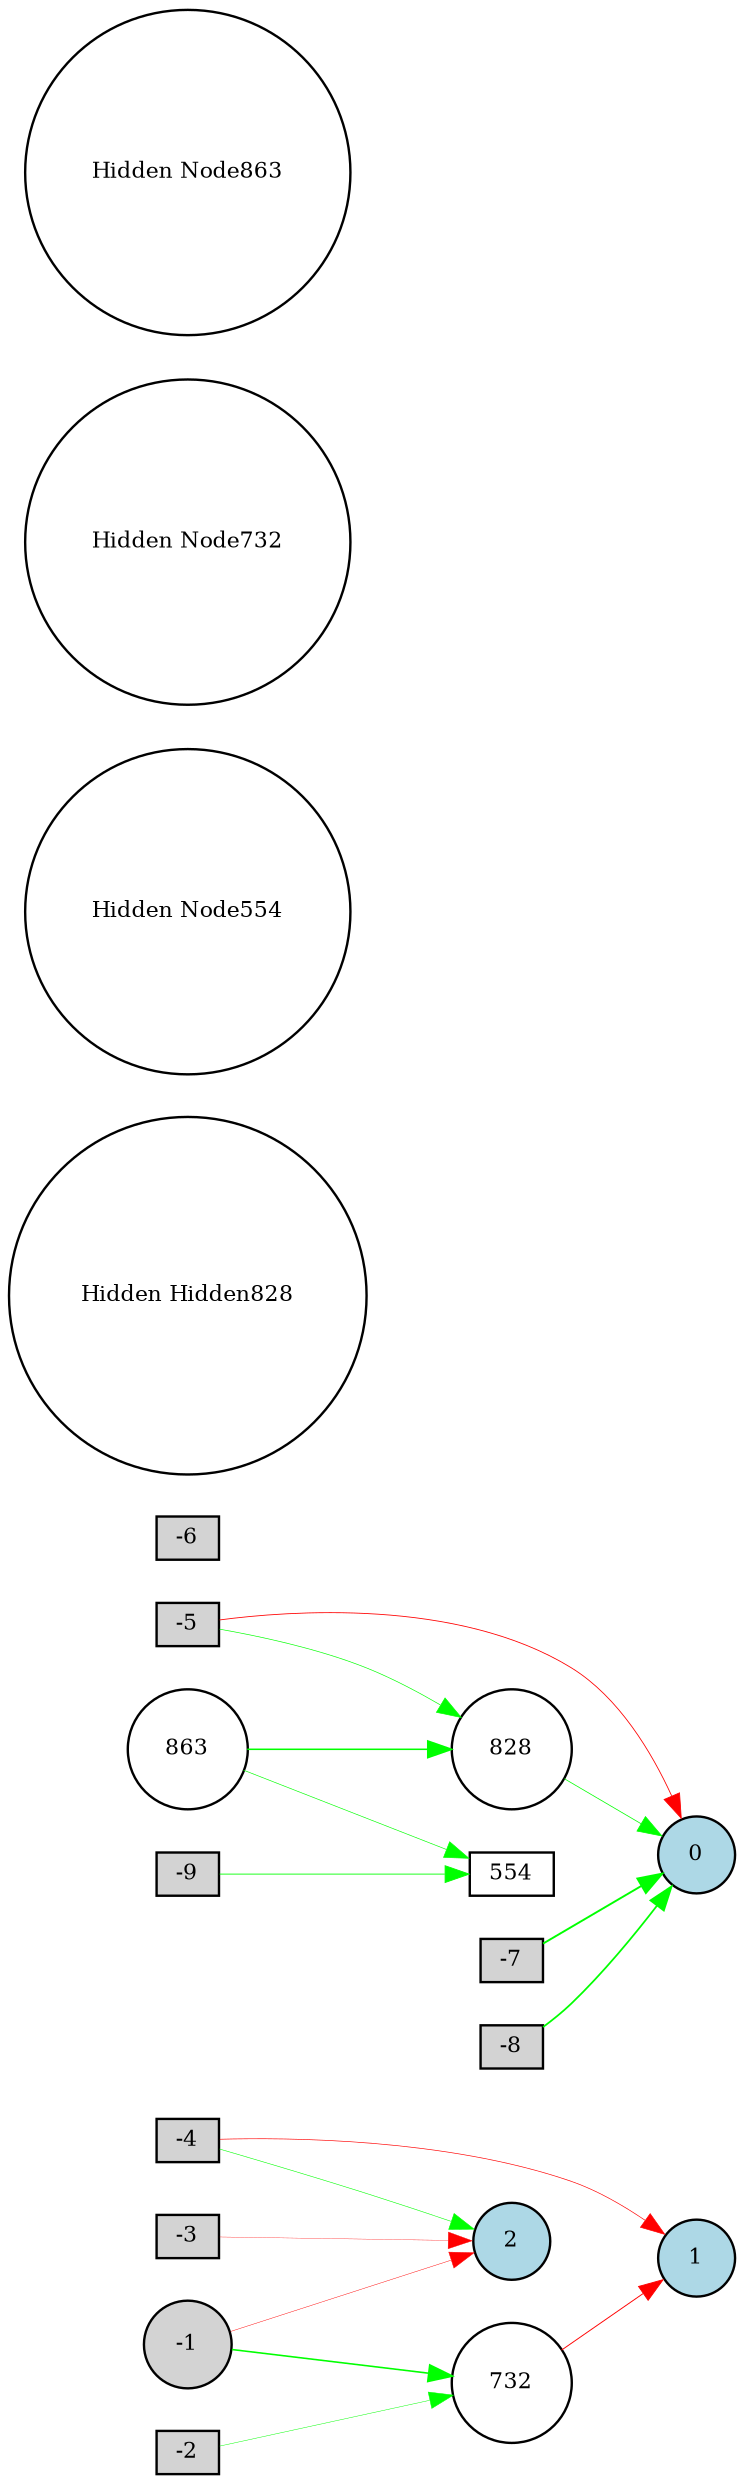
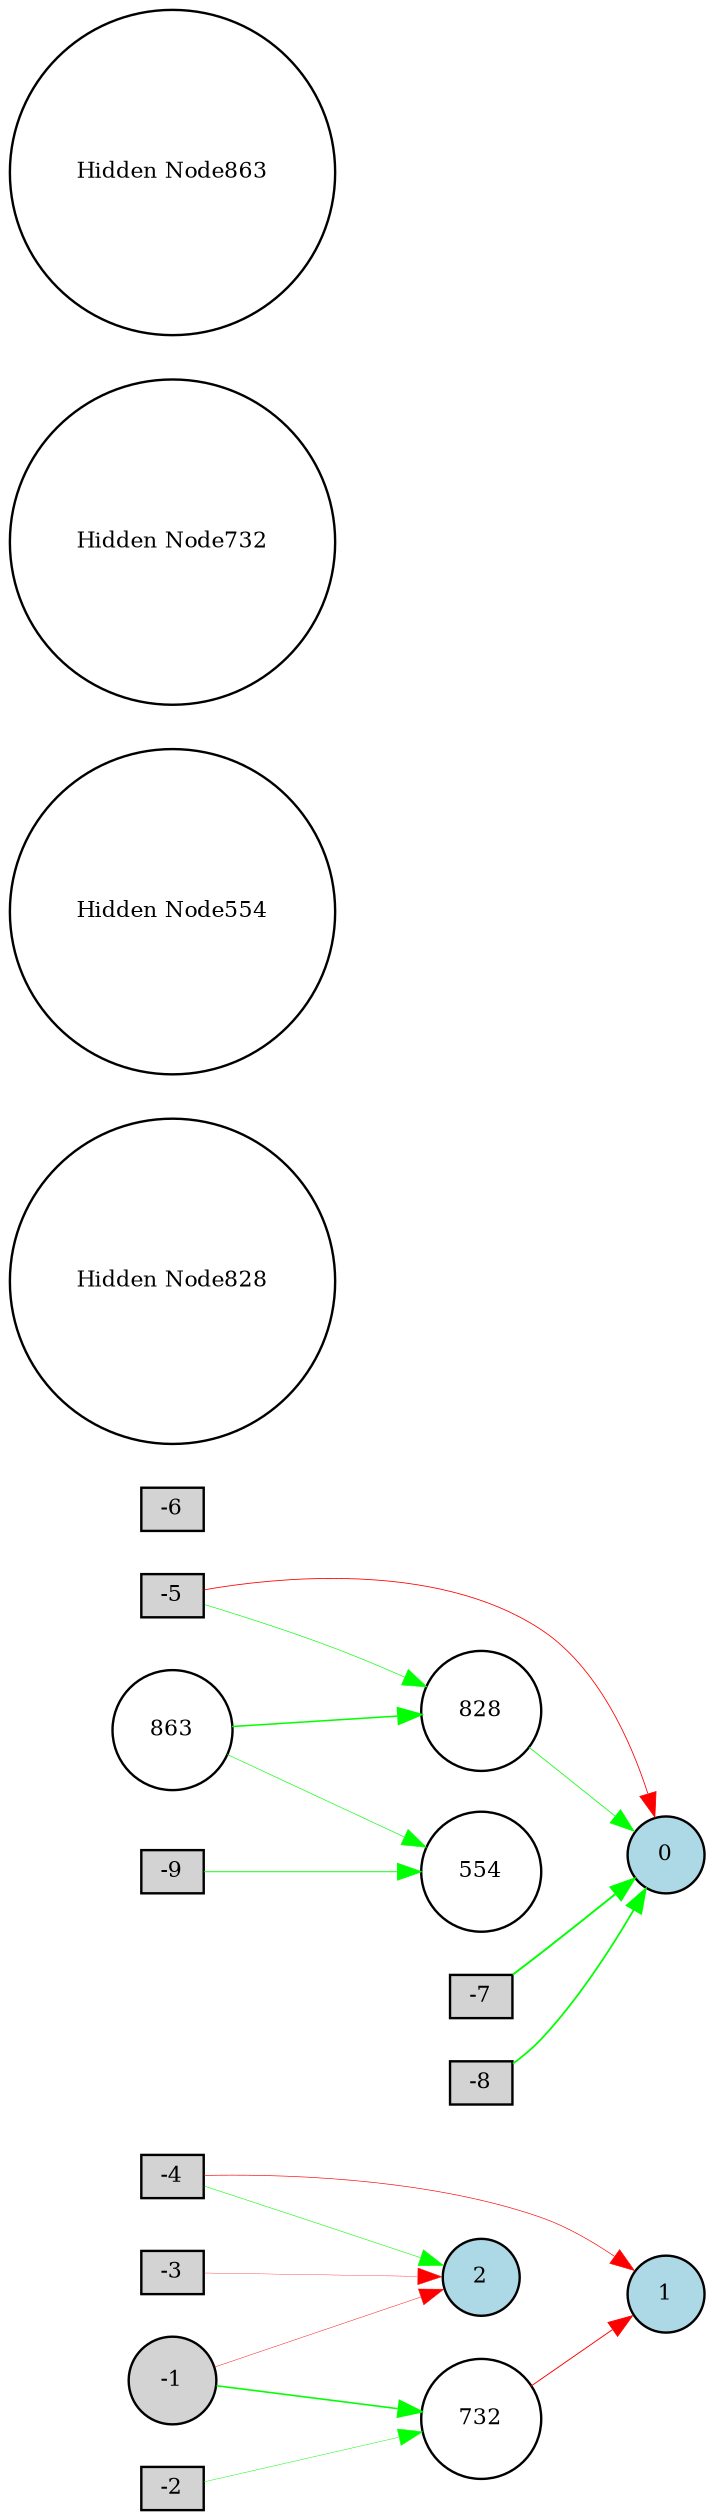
node "Hidden Hidden828": label "Hidden Hidden828" -> "Hidden Node828"
node "554": shape box -> circle
